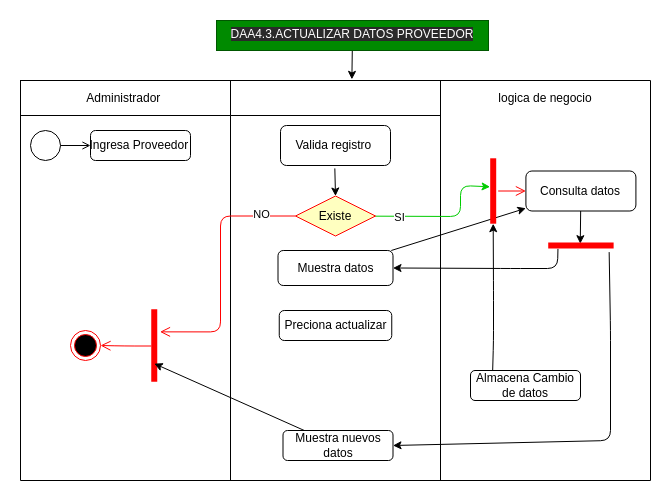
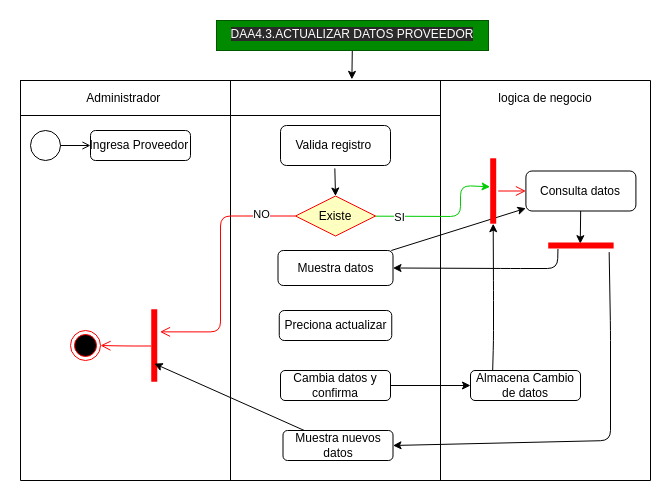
node "Cambia datos y confirma": added
edge "Cambia datos y confirma" -> "Almacena Cambio de datos": added
